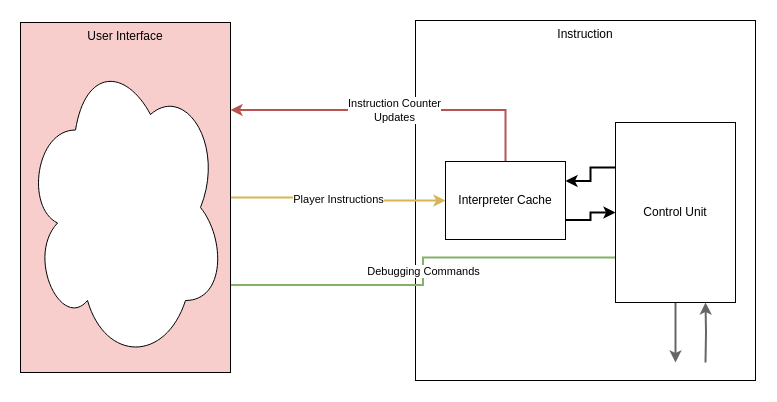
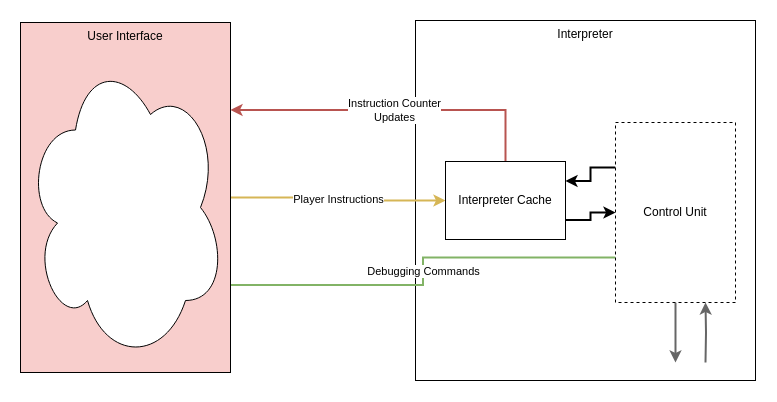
node "Instruction": label "Instruction" -> "Interpreter"
node "Control Unit": style solid -> dashed
